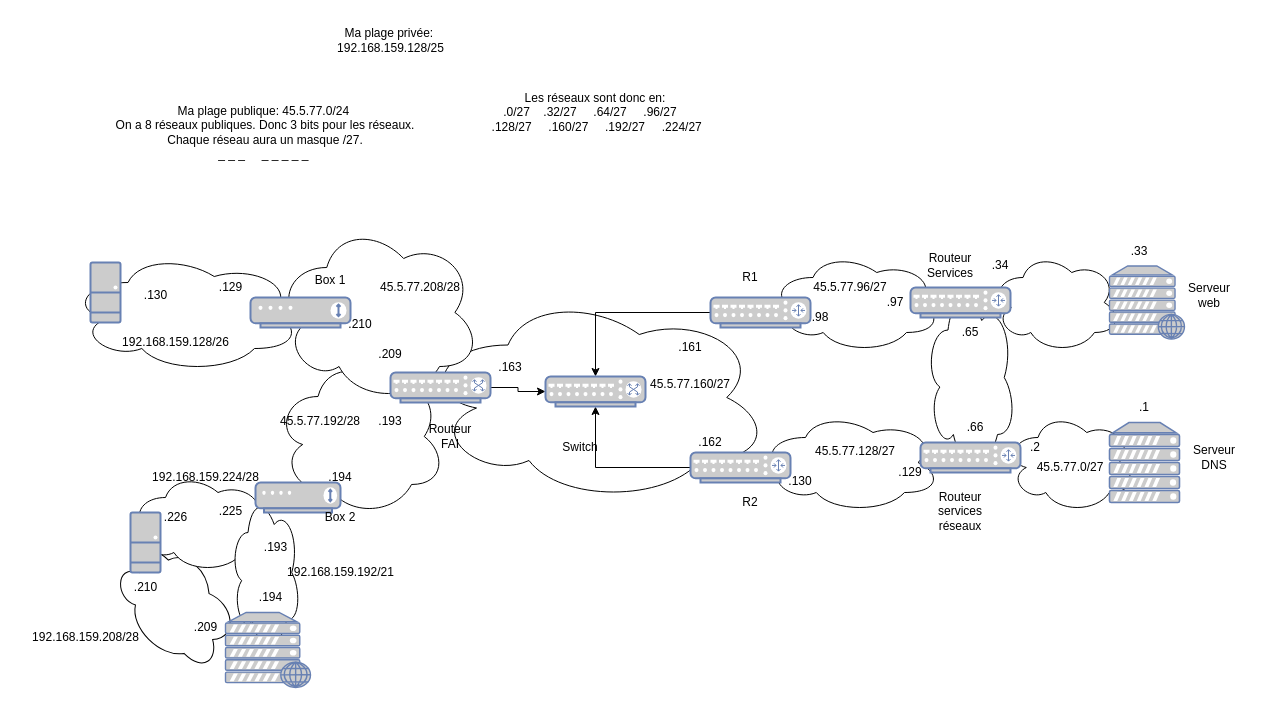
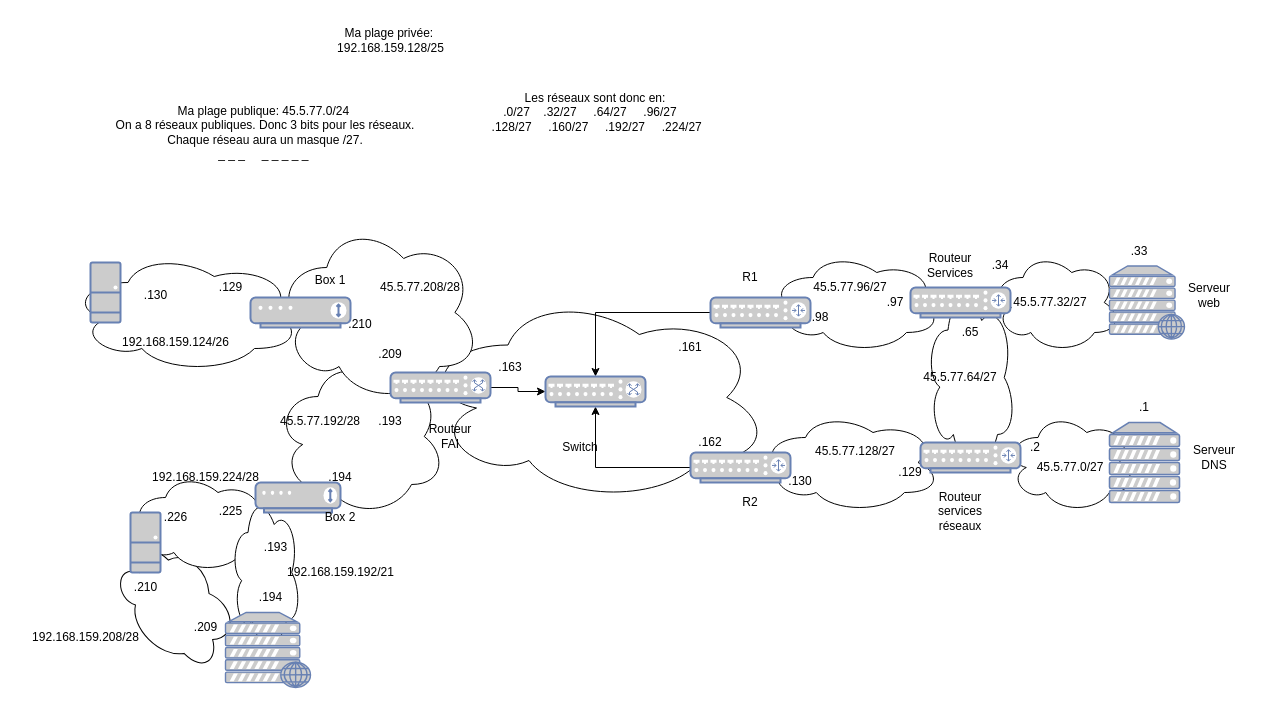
node "45.5.77.32/27": added
node "192.168.159.128/26": label "192.168.159.128/26" -> "192.168.159.124/26"
node "45.5.77.64/27": added
node "45.5.77.160/27": removed
node ".66": removed
